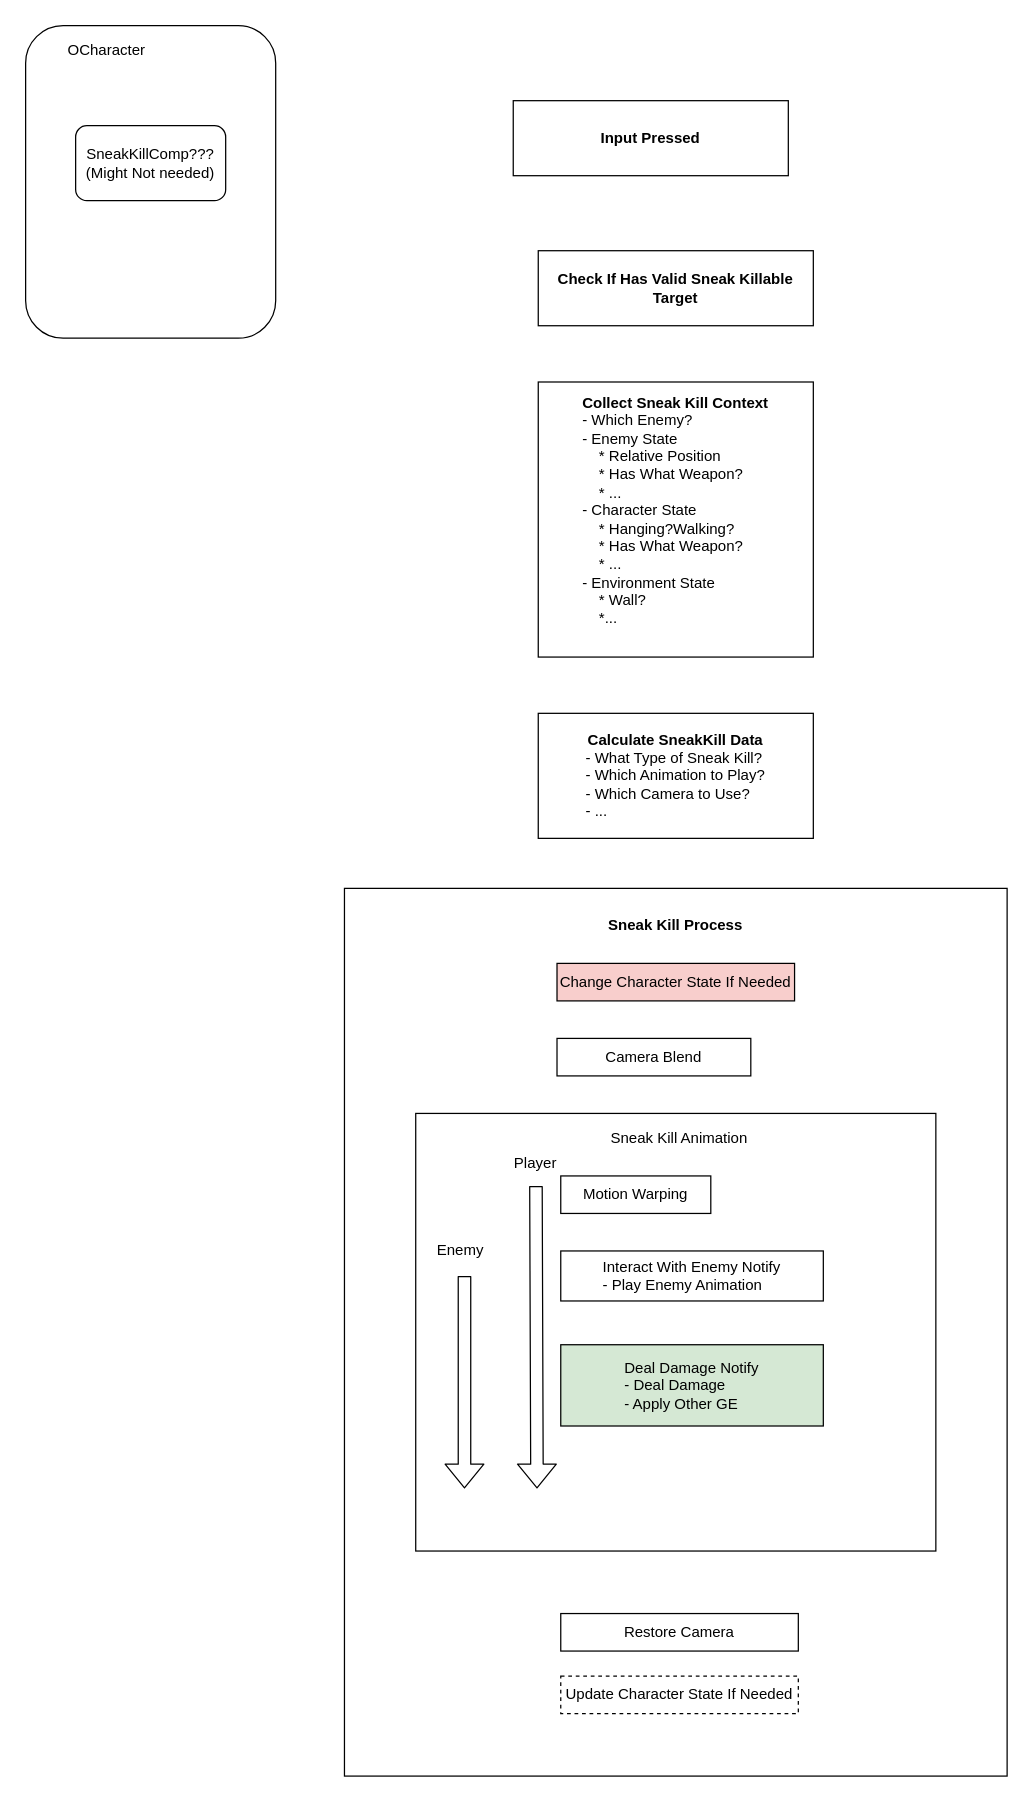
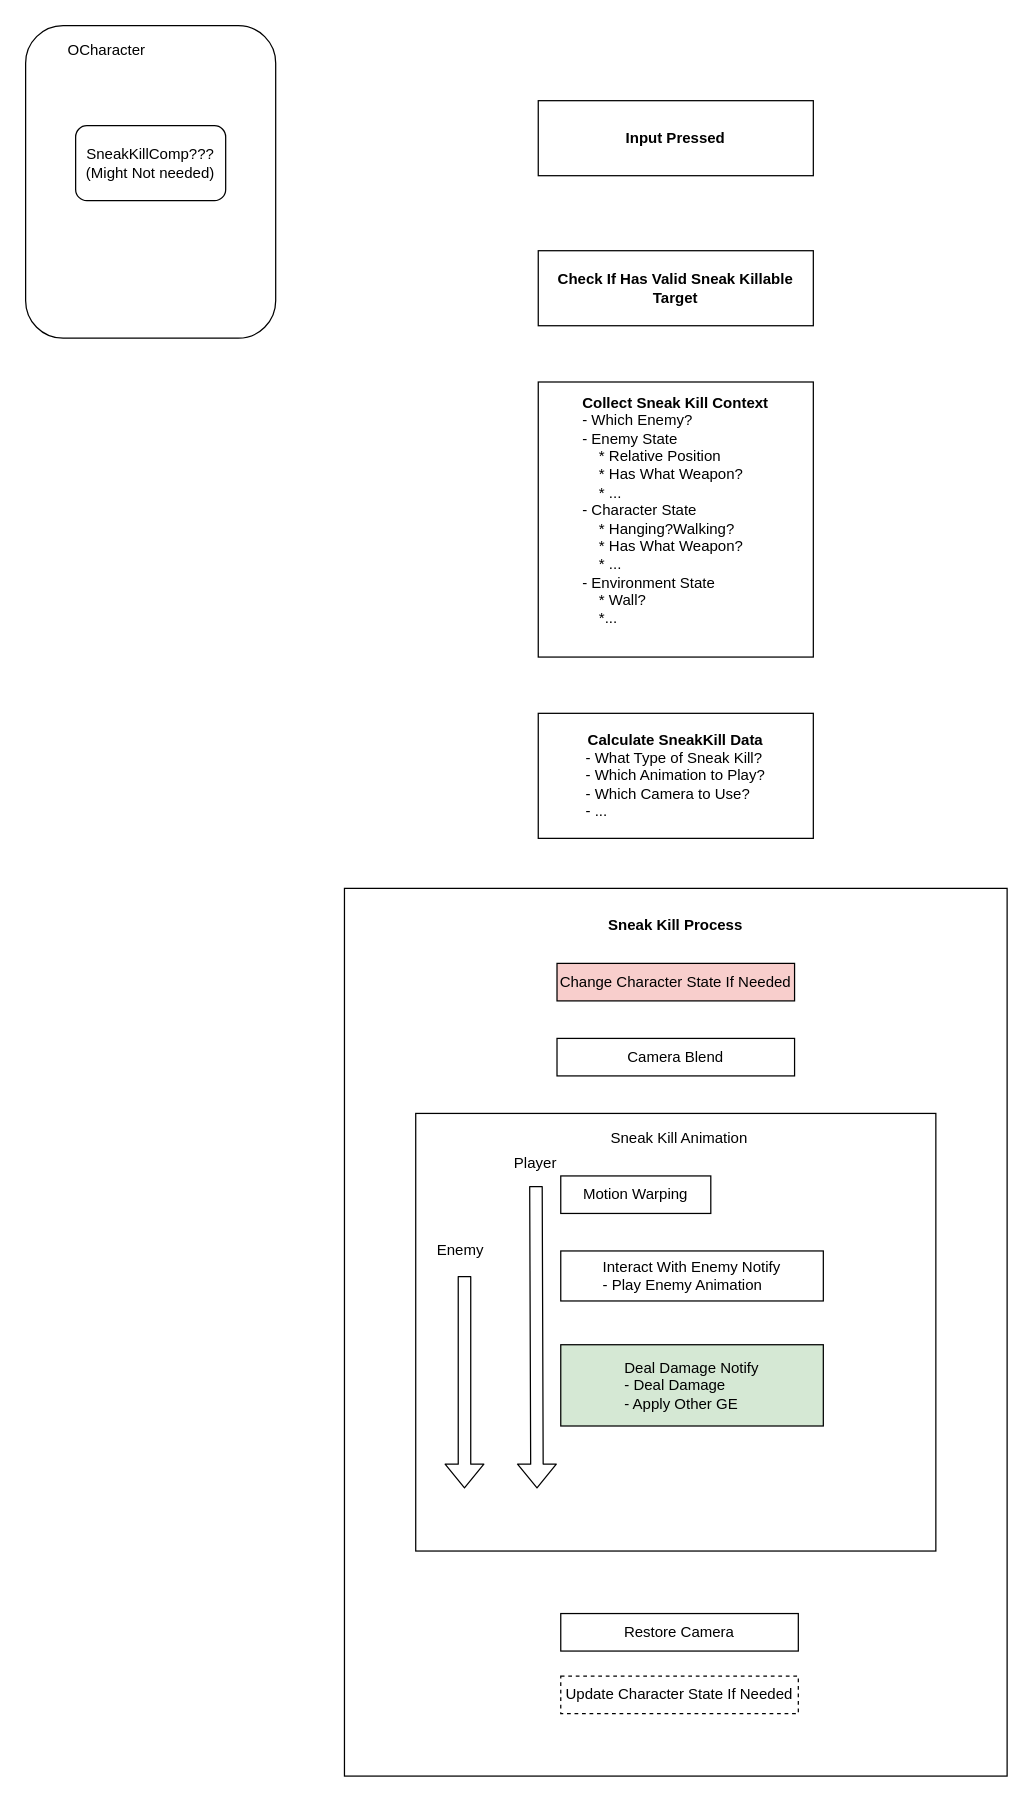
node "Input Pressed": moved (651, 138) -> (676, 138)
node "Camera Blend": size 194x38 -> 238x38
